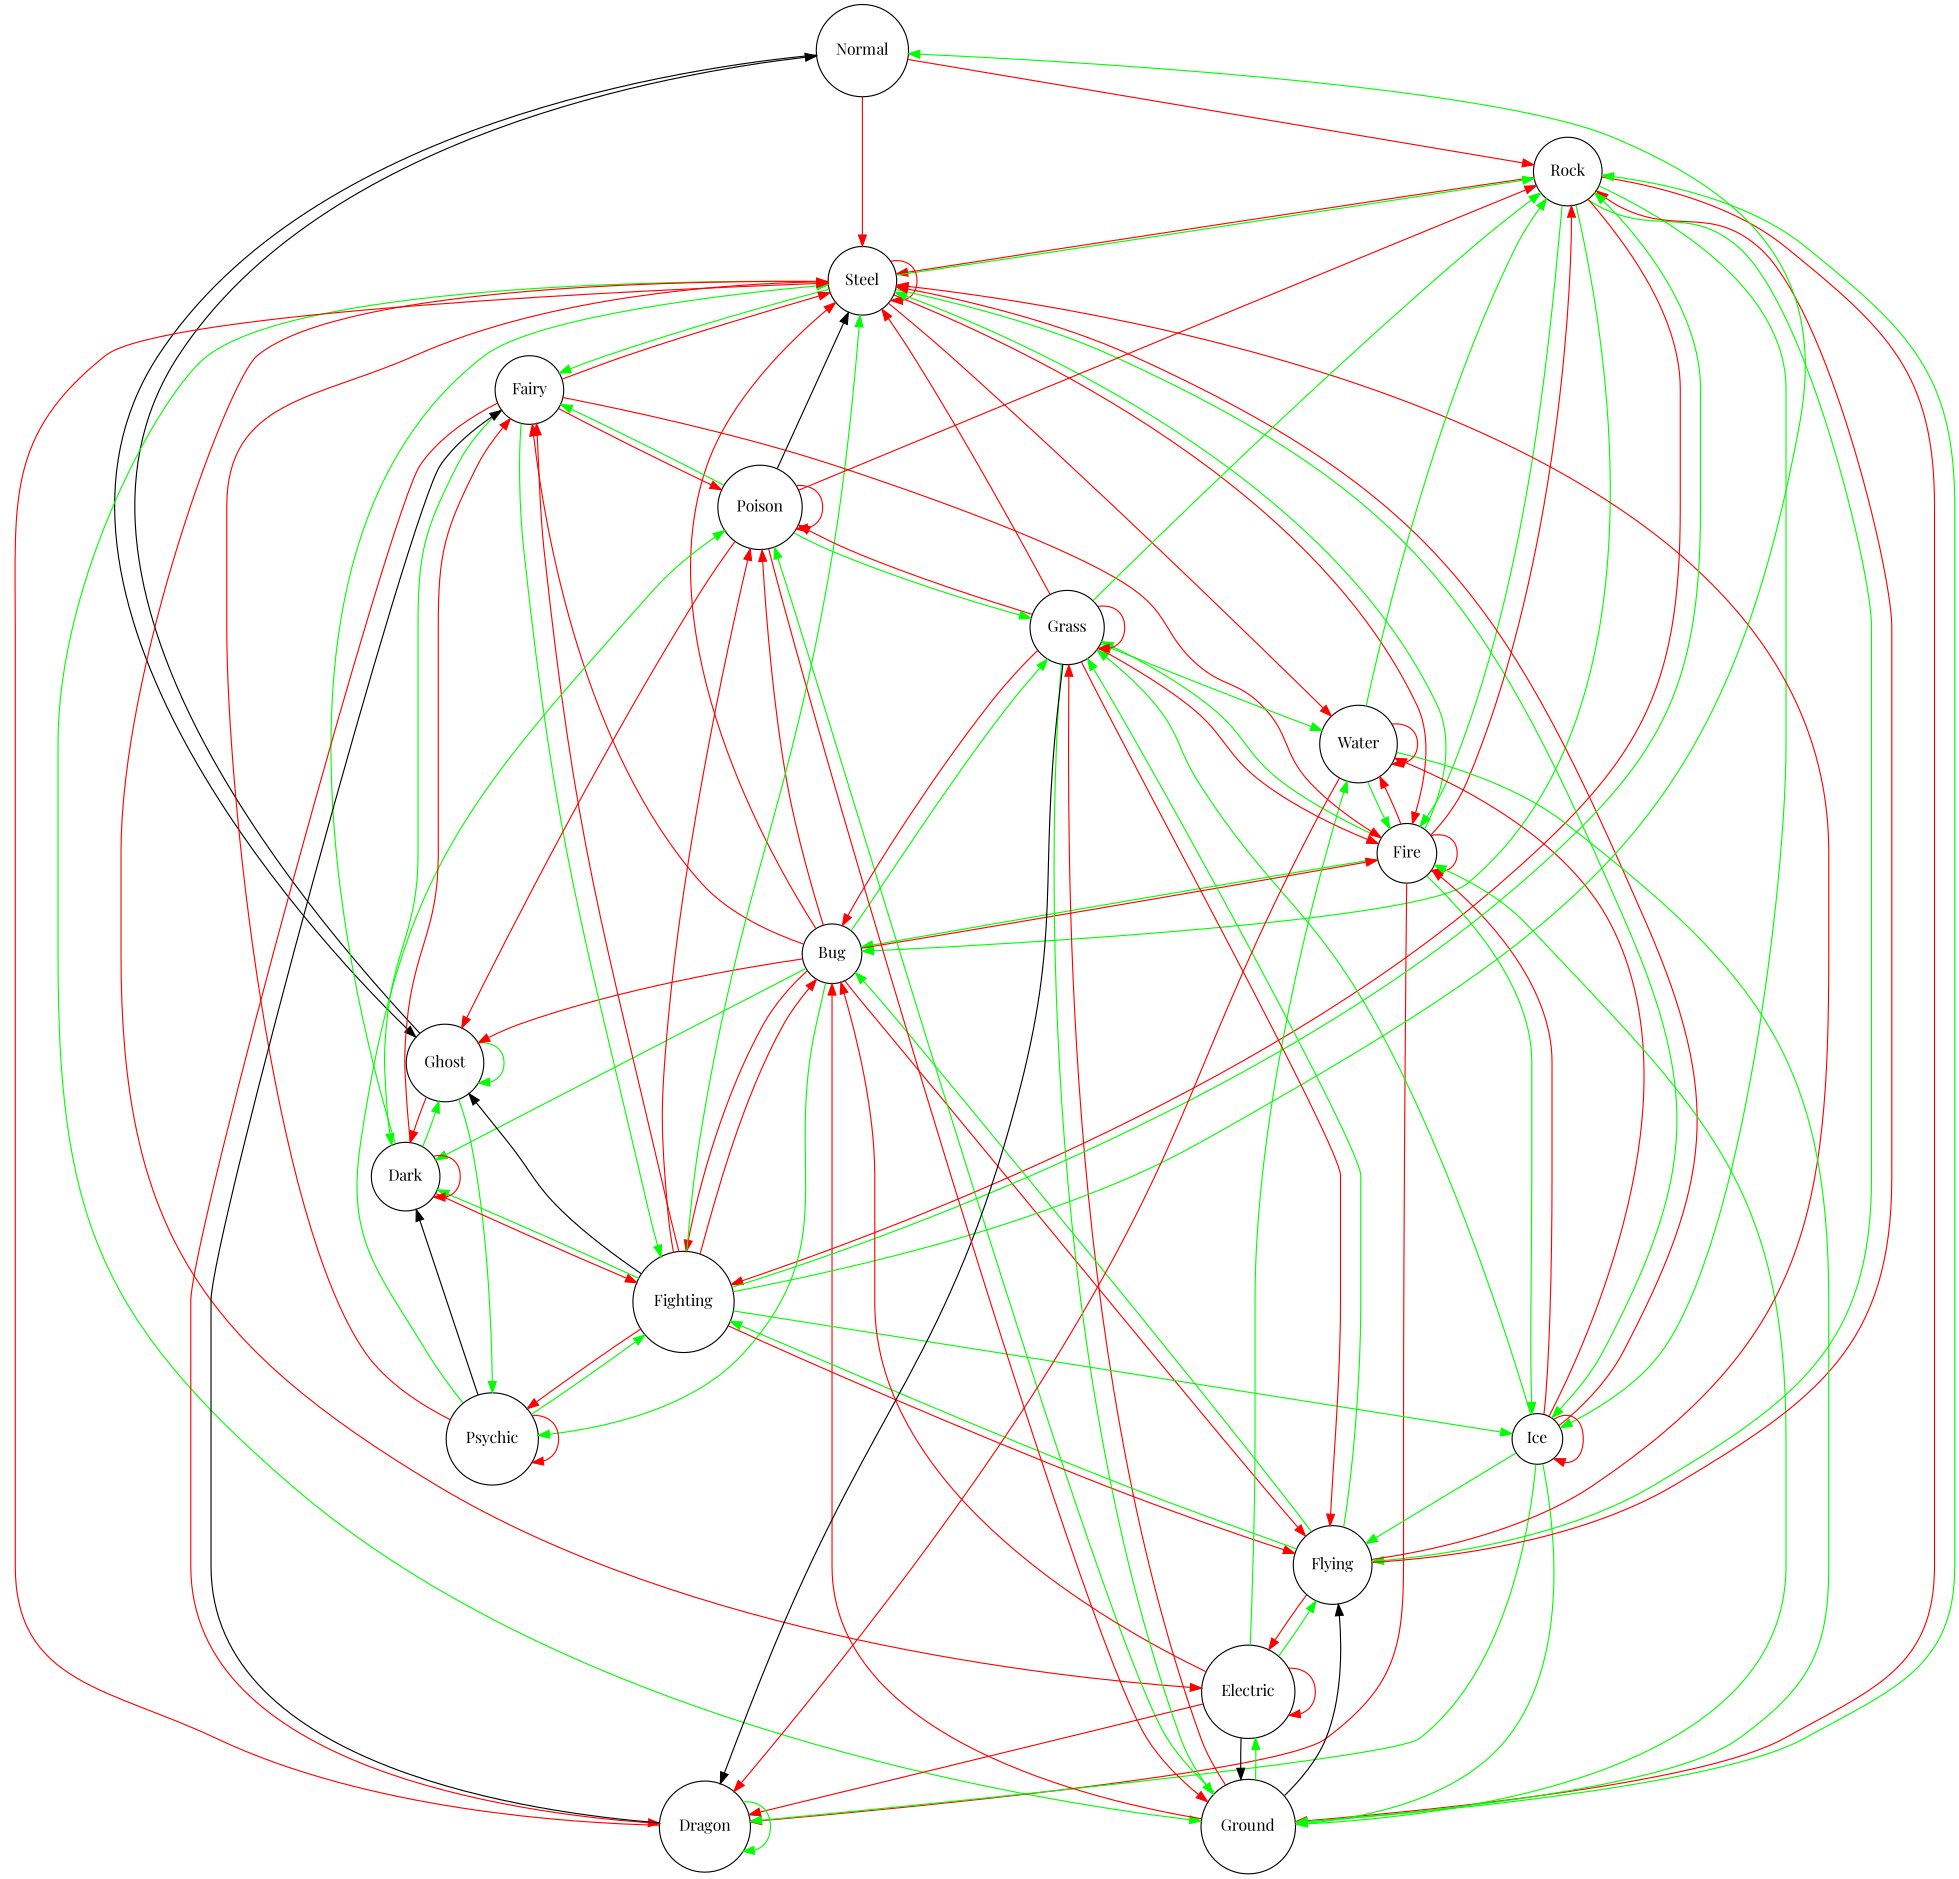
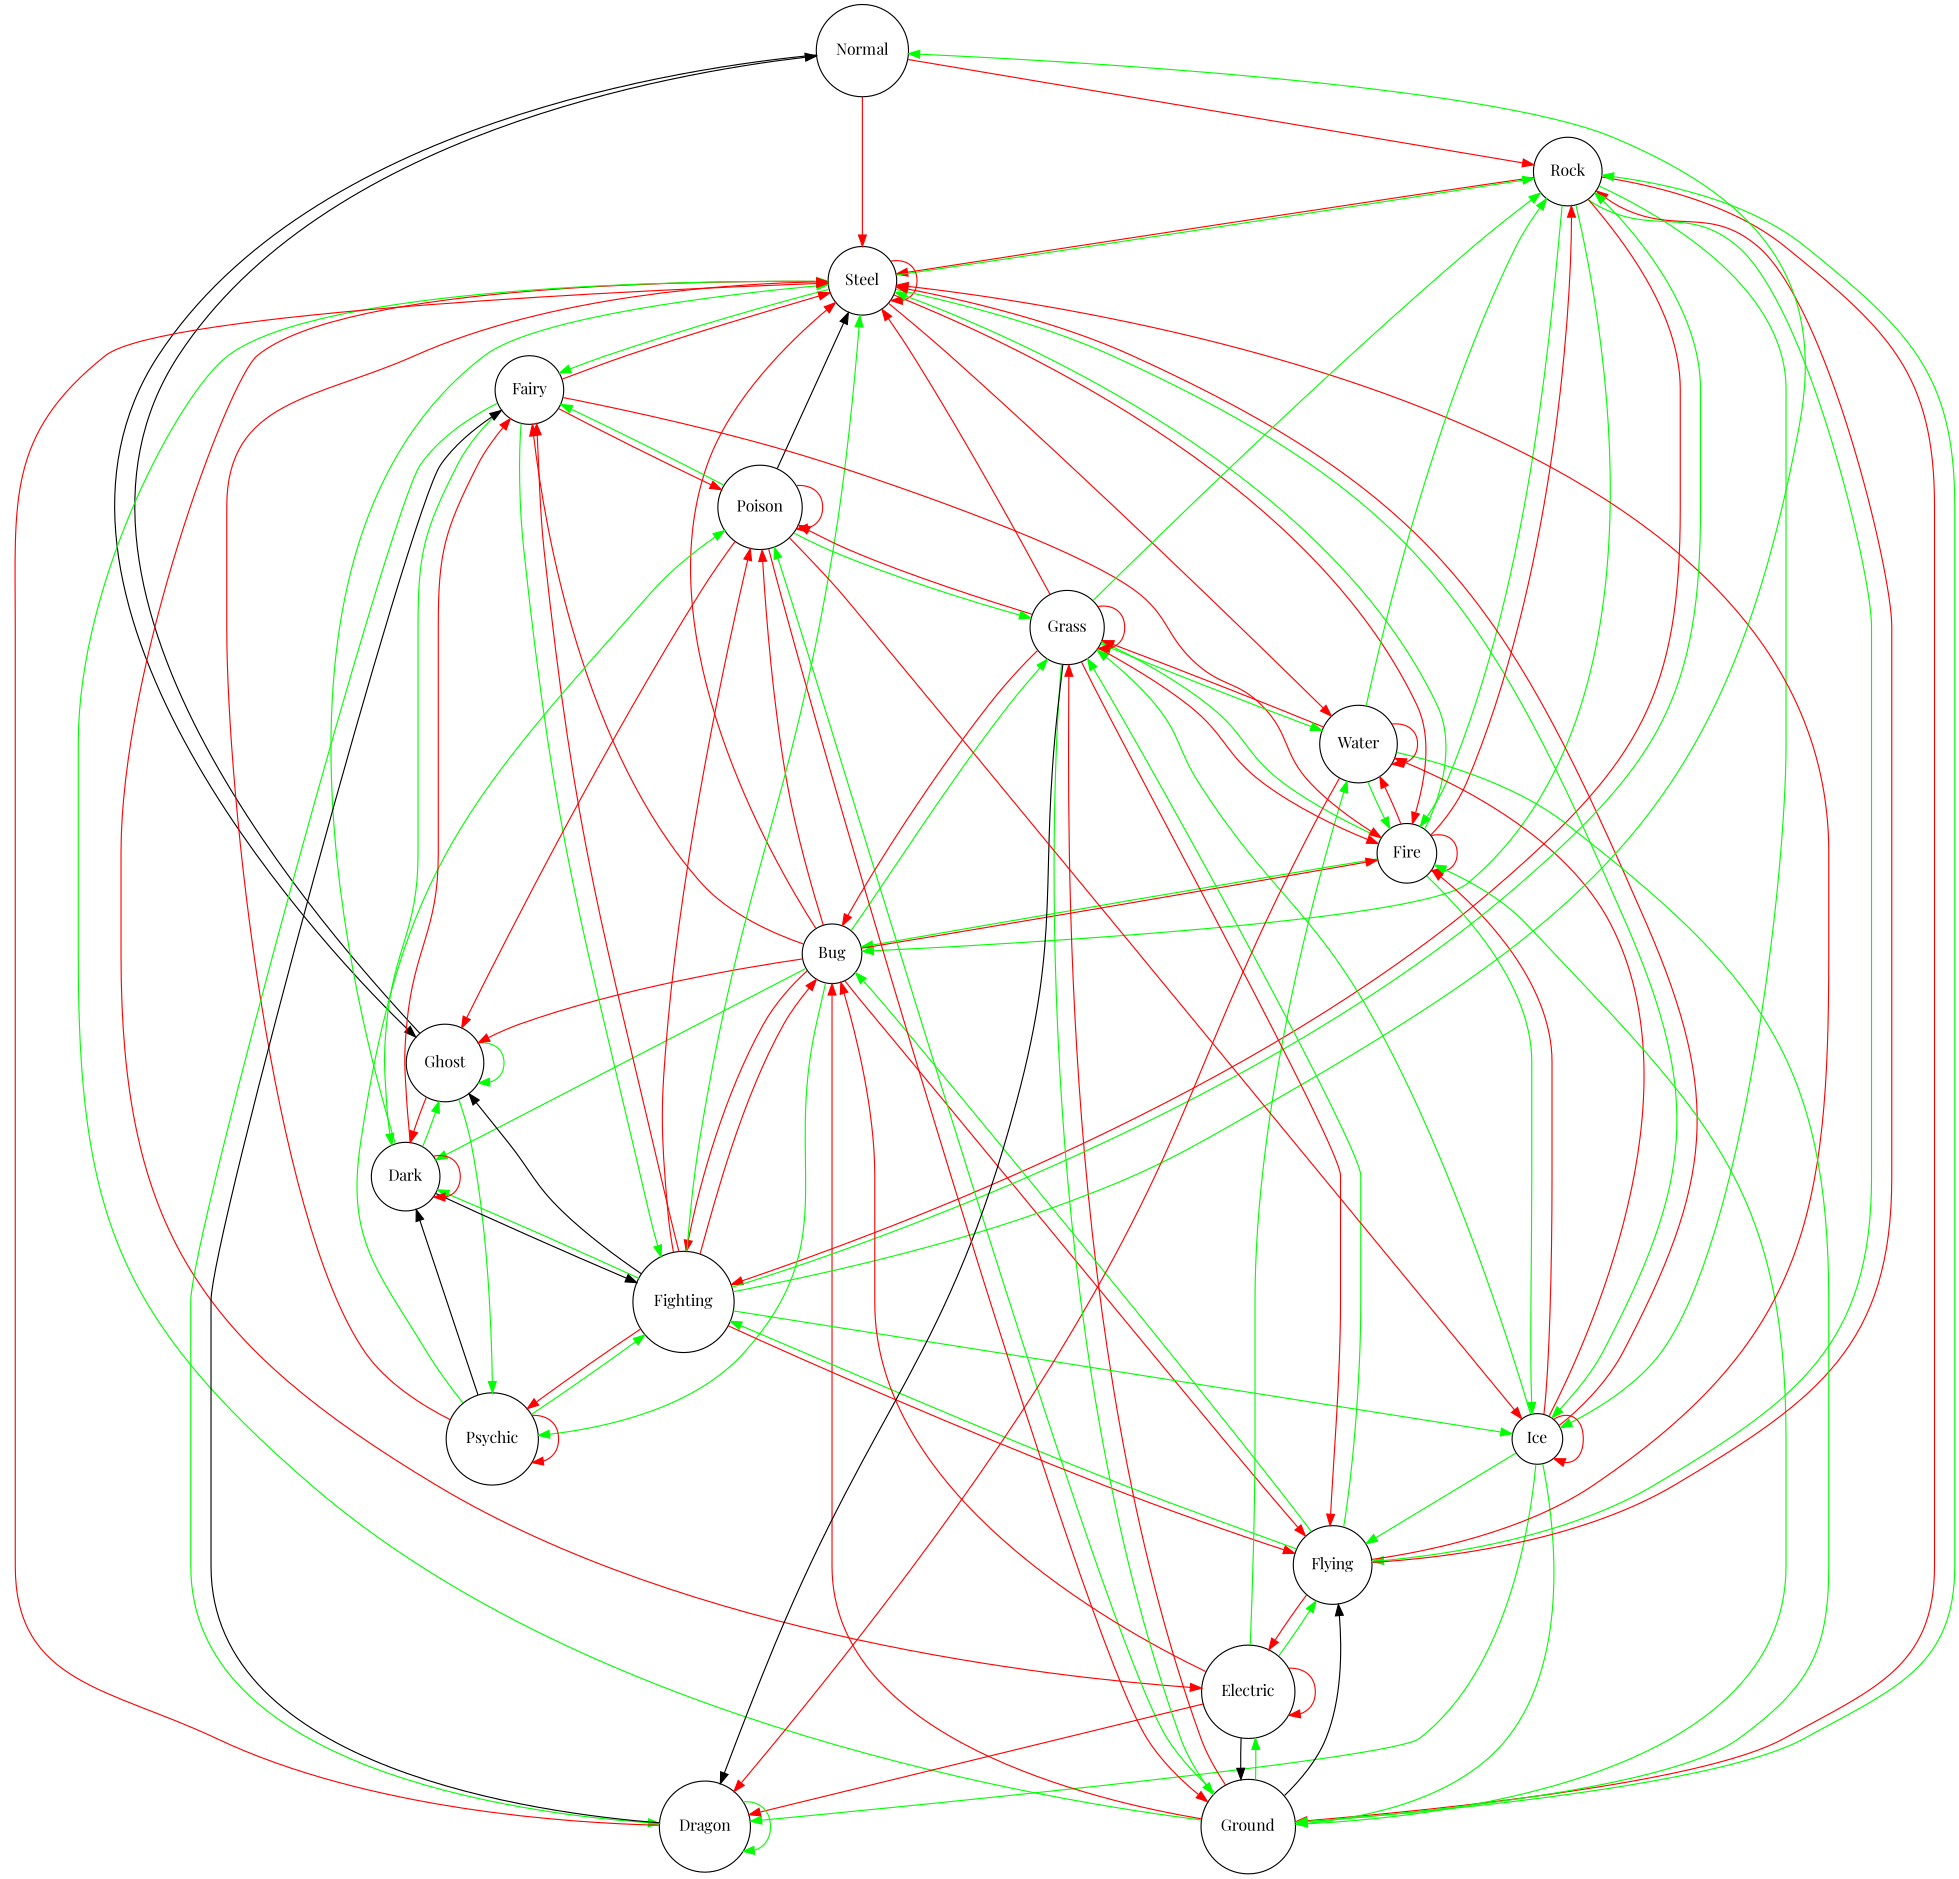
edge "Poison" -> "Rock": now "Poison" -> "Ice"
edge "Water" -> "Grass": added
edge "Steel" -> "Ground": reversed
edge "Fairy" -> "Dragon": color red -> green
edge "Dark" -> "Fighting": color red -> black
edge "Fire" -> "Dragon": removed
